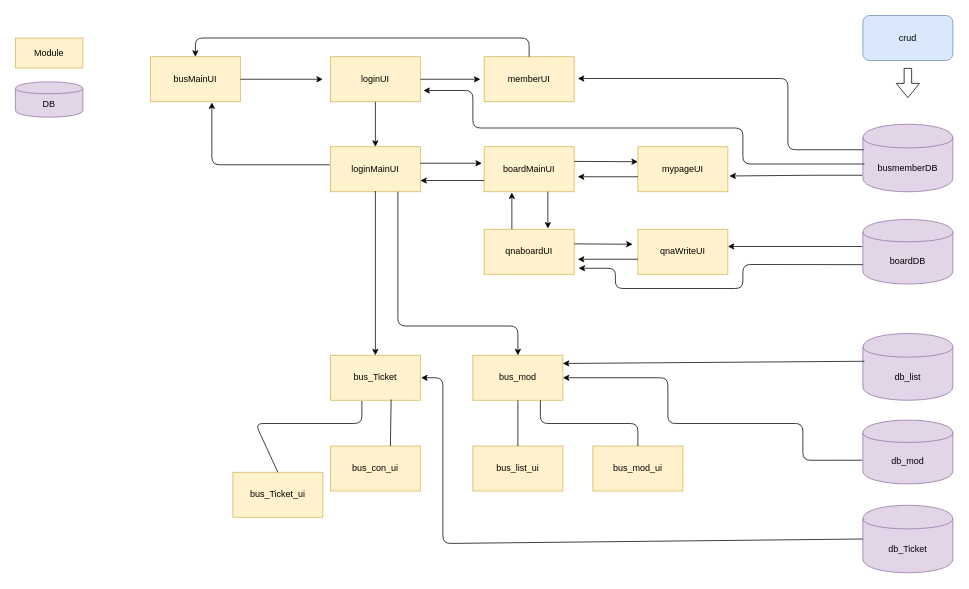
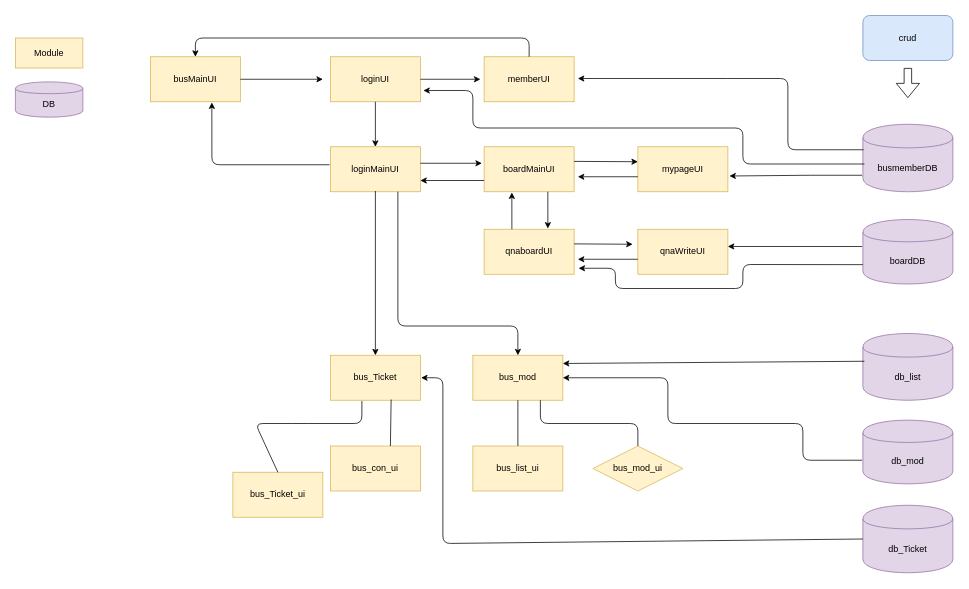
node "bus_mod_ui": shape rectangle -> diamond
